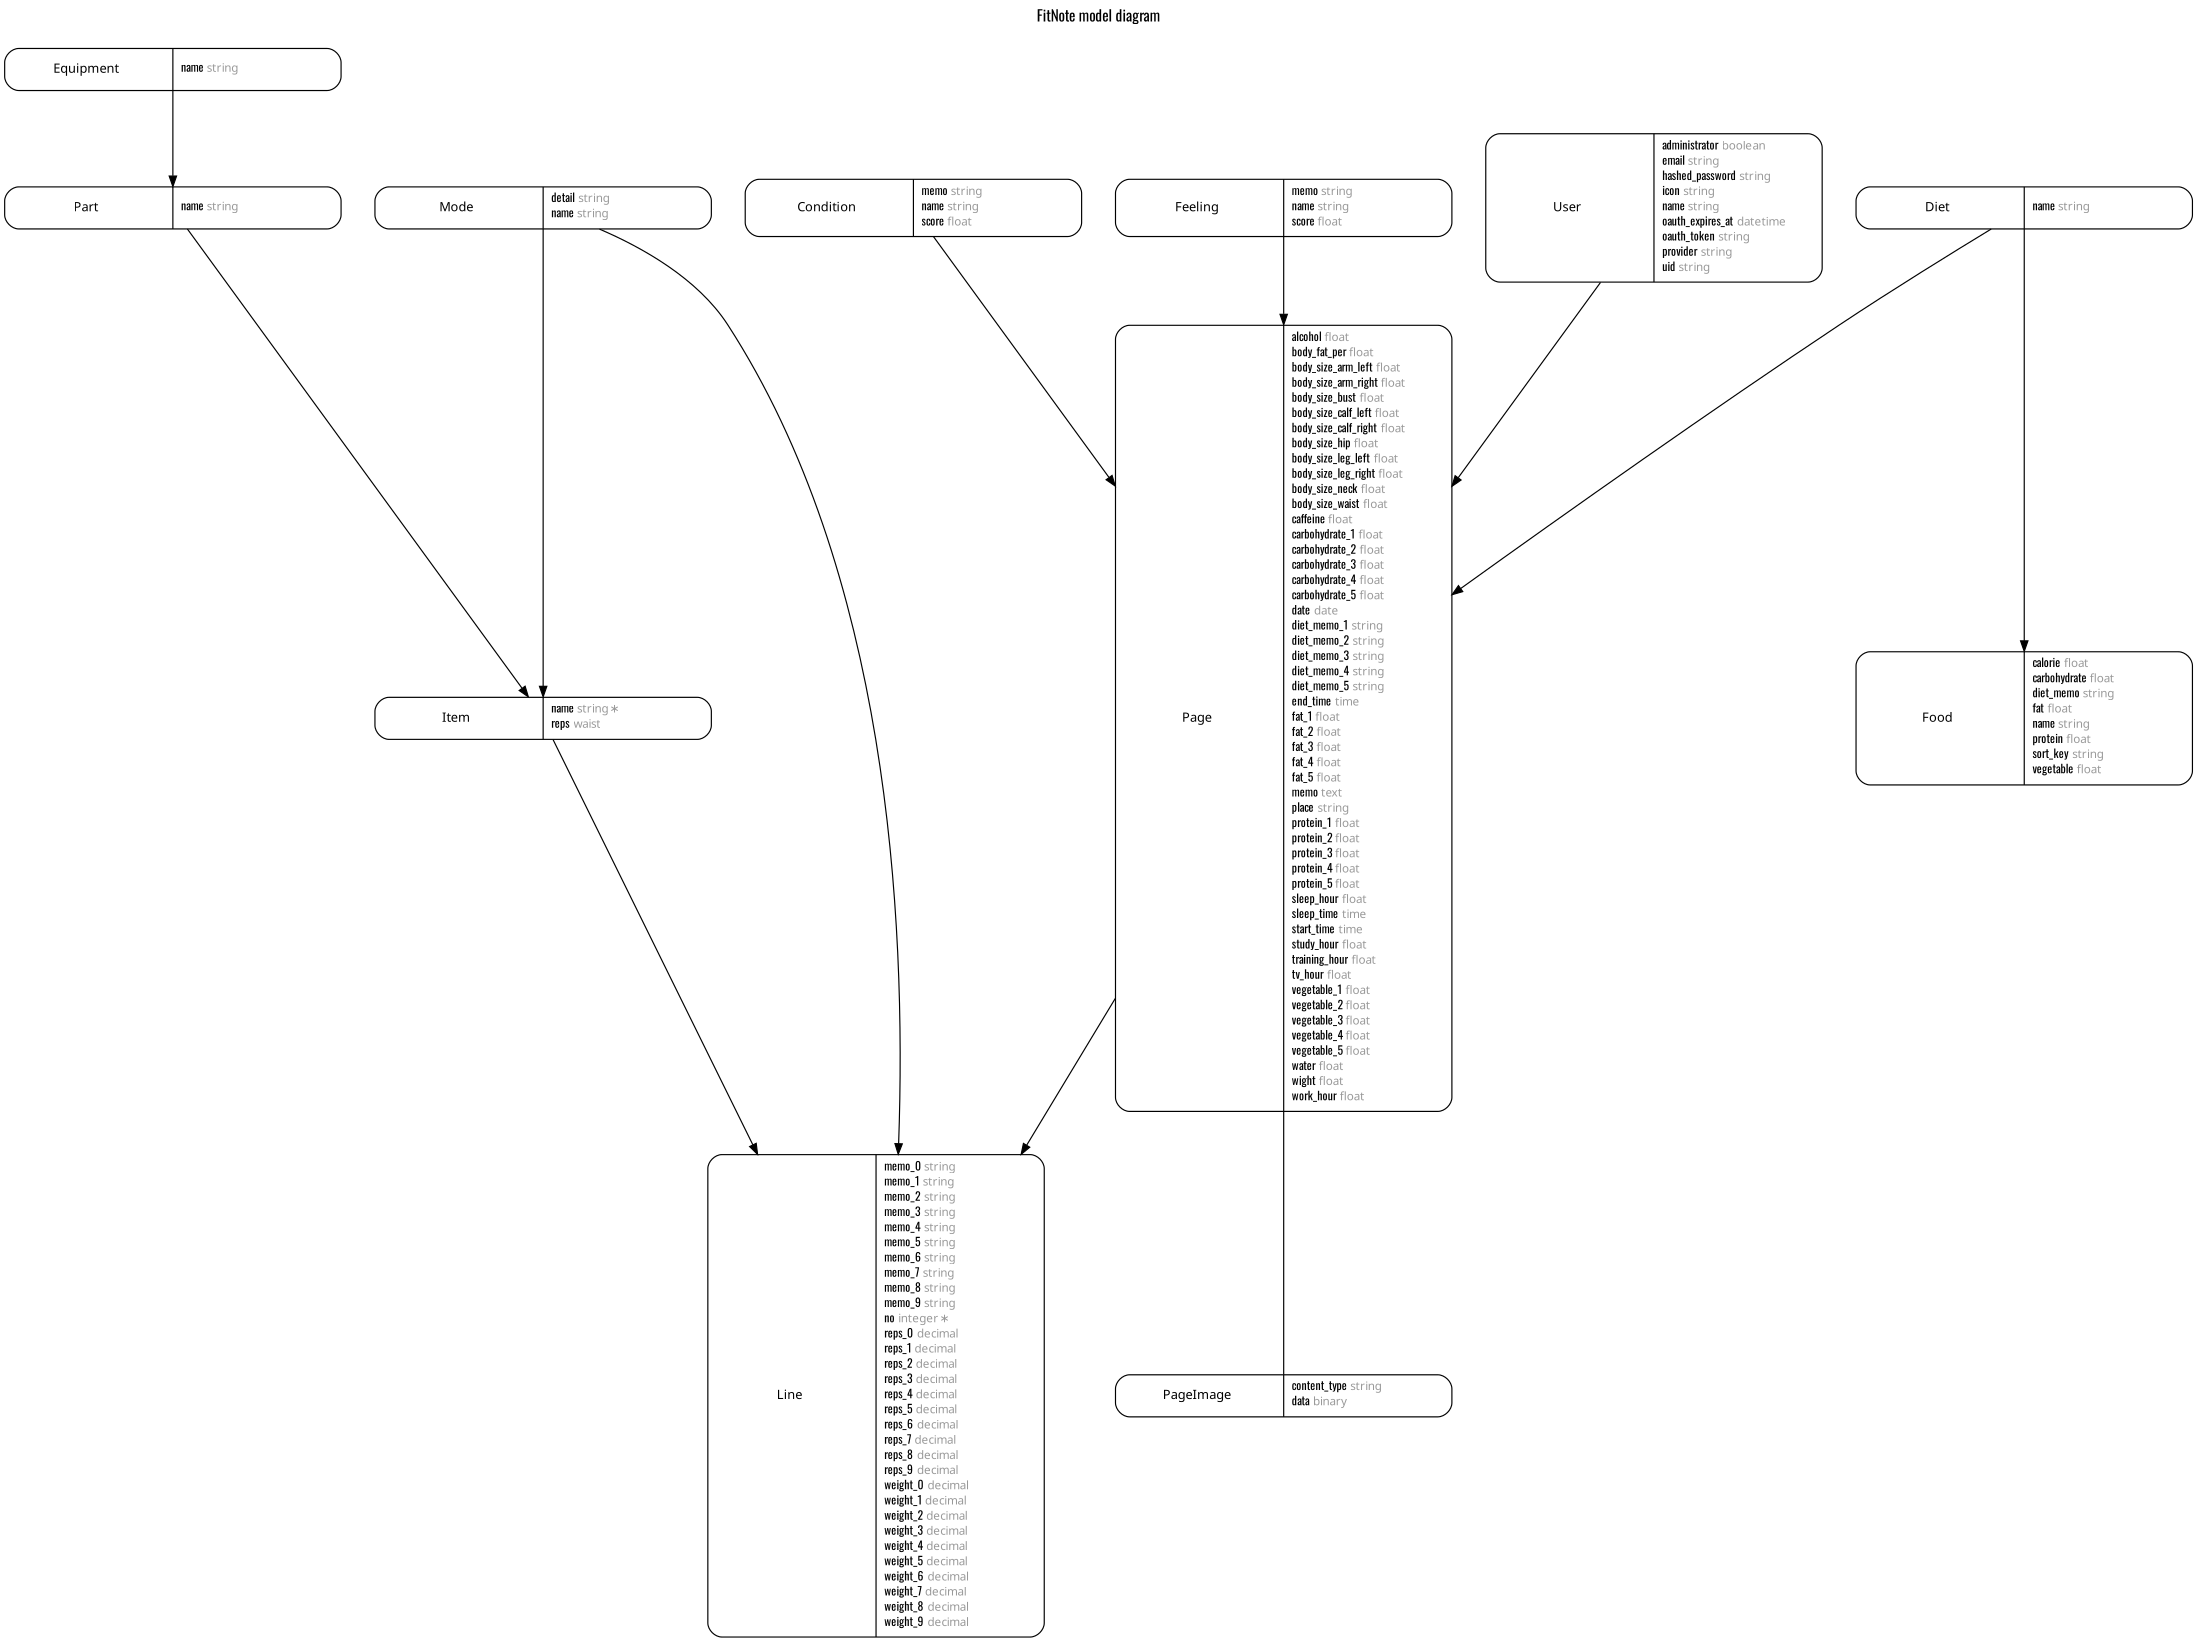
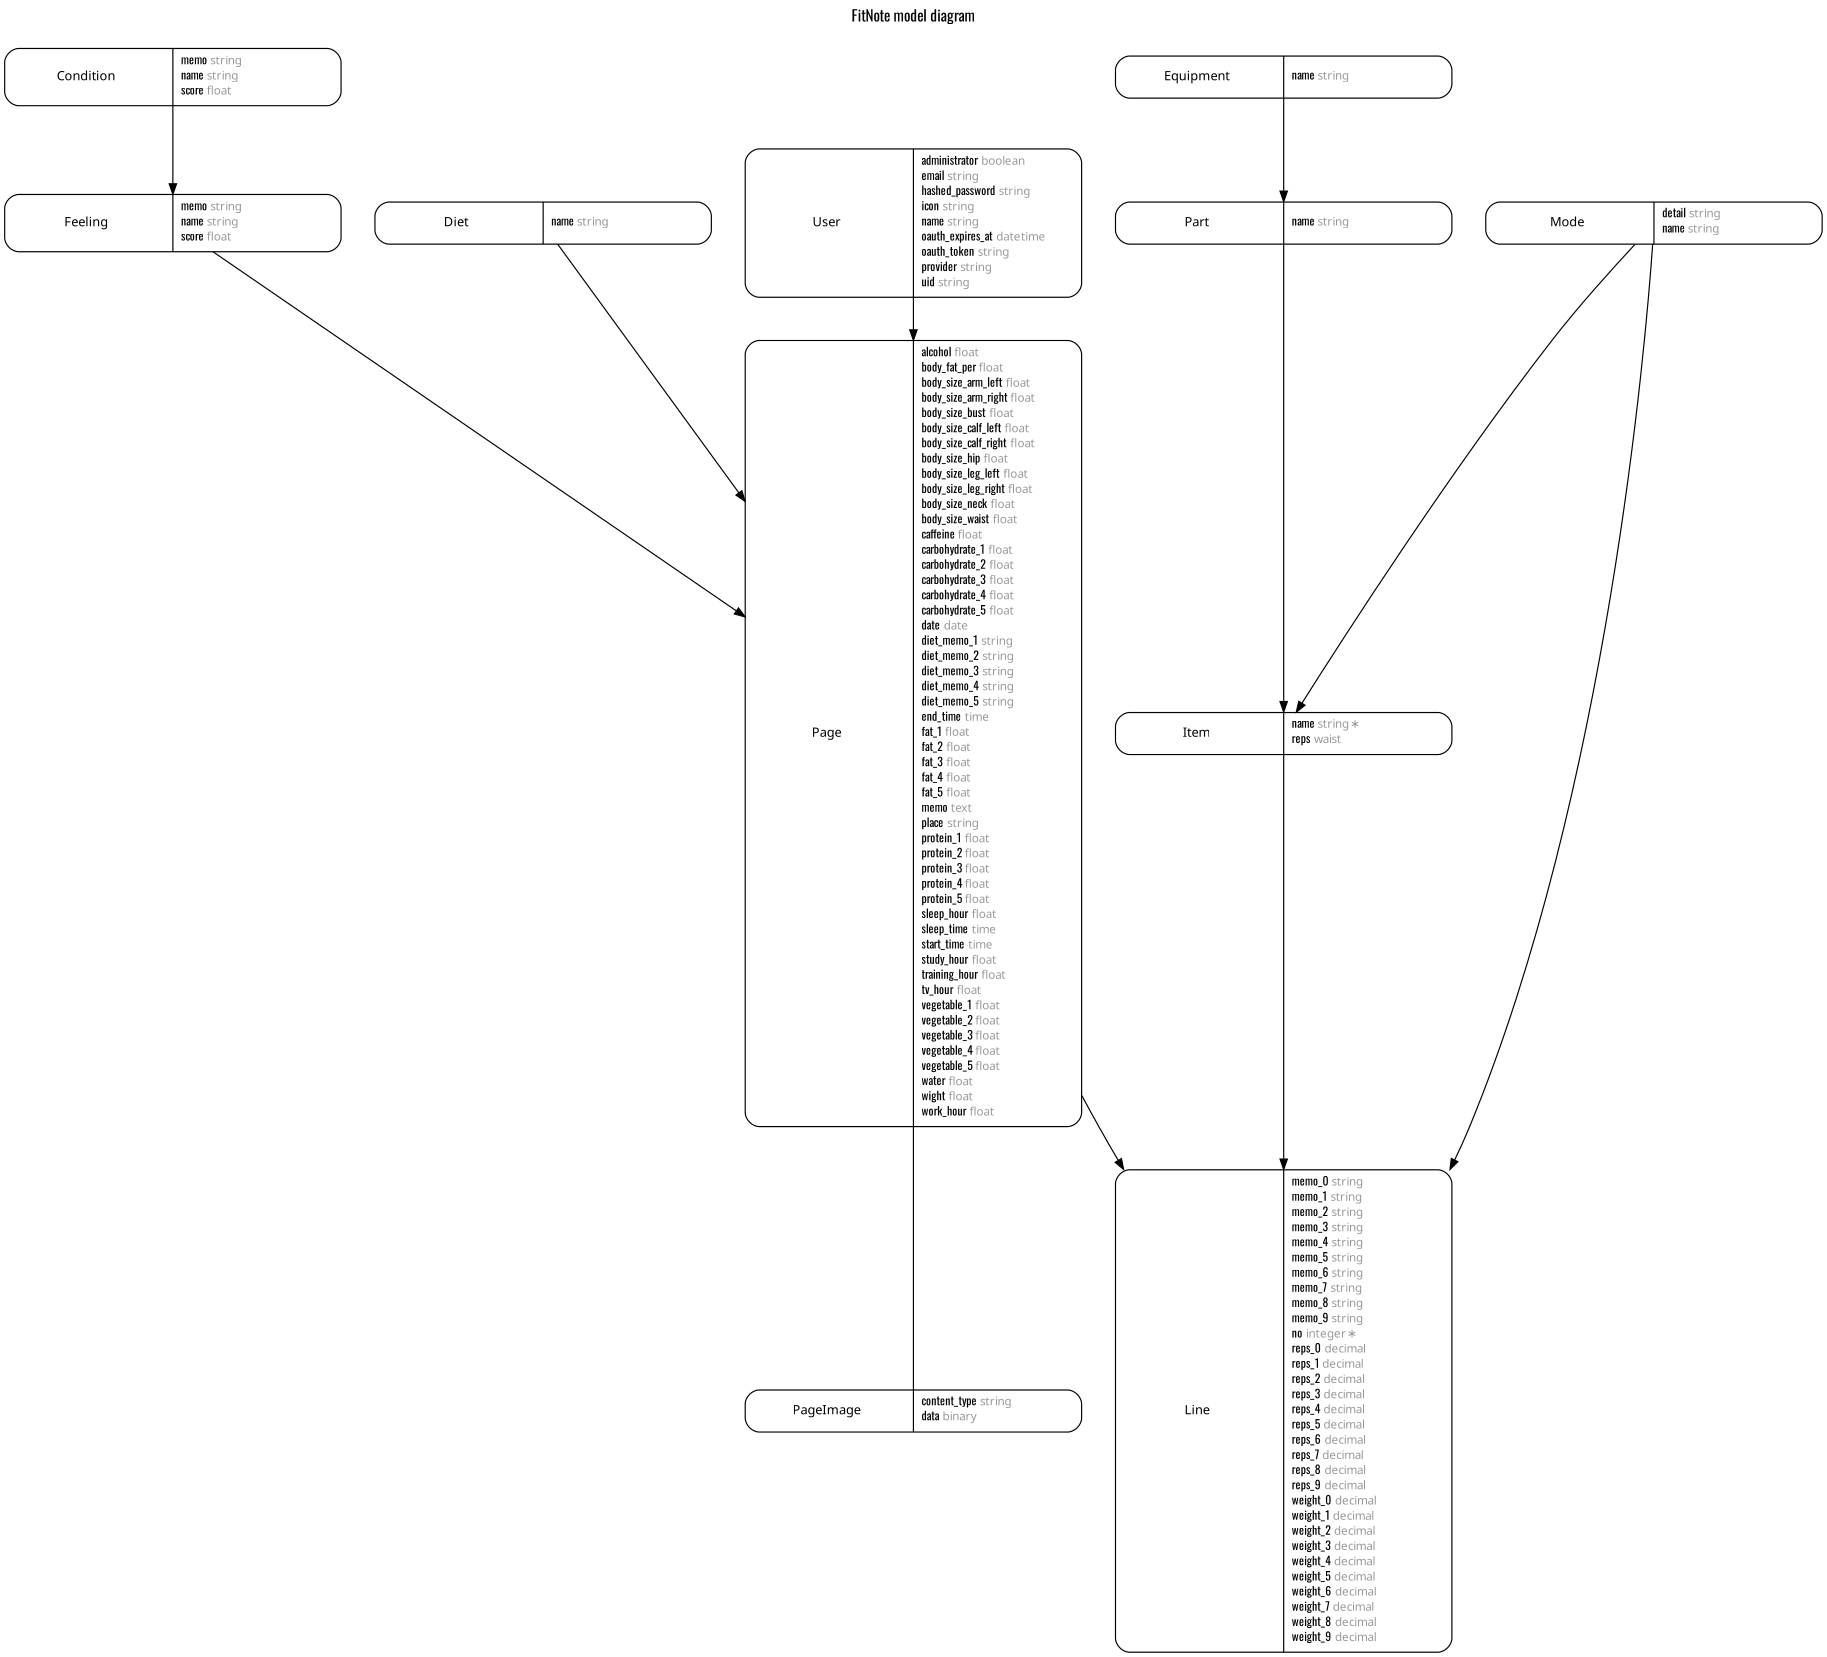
edge "Condition" -- "Page": now "Condition" -- "Feeling"
node "Food": removed
